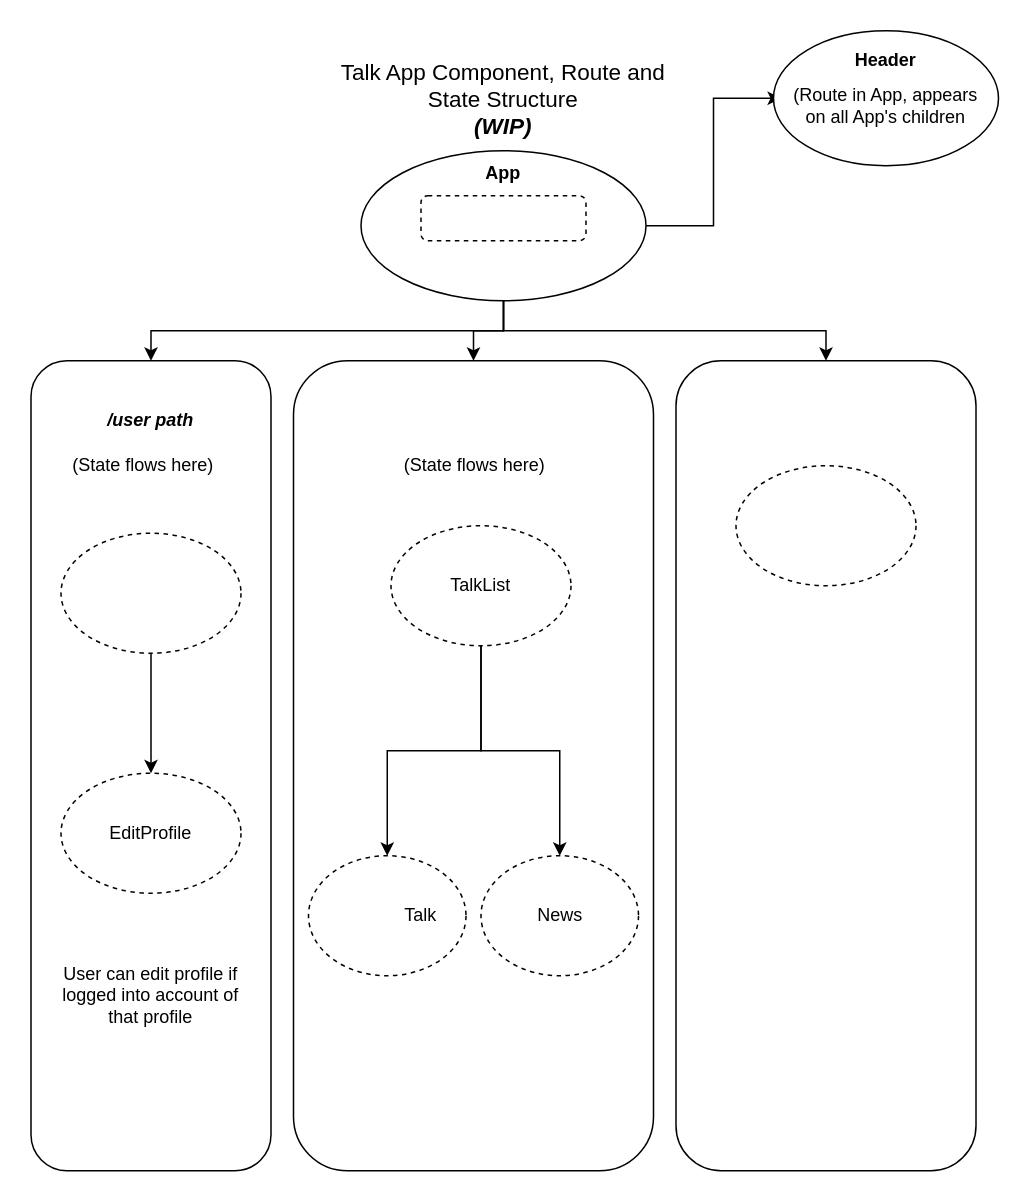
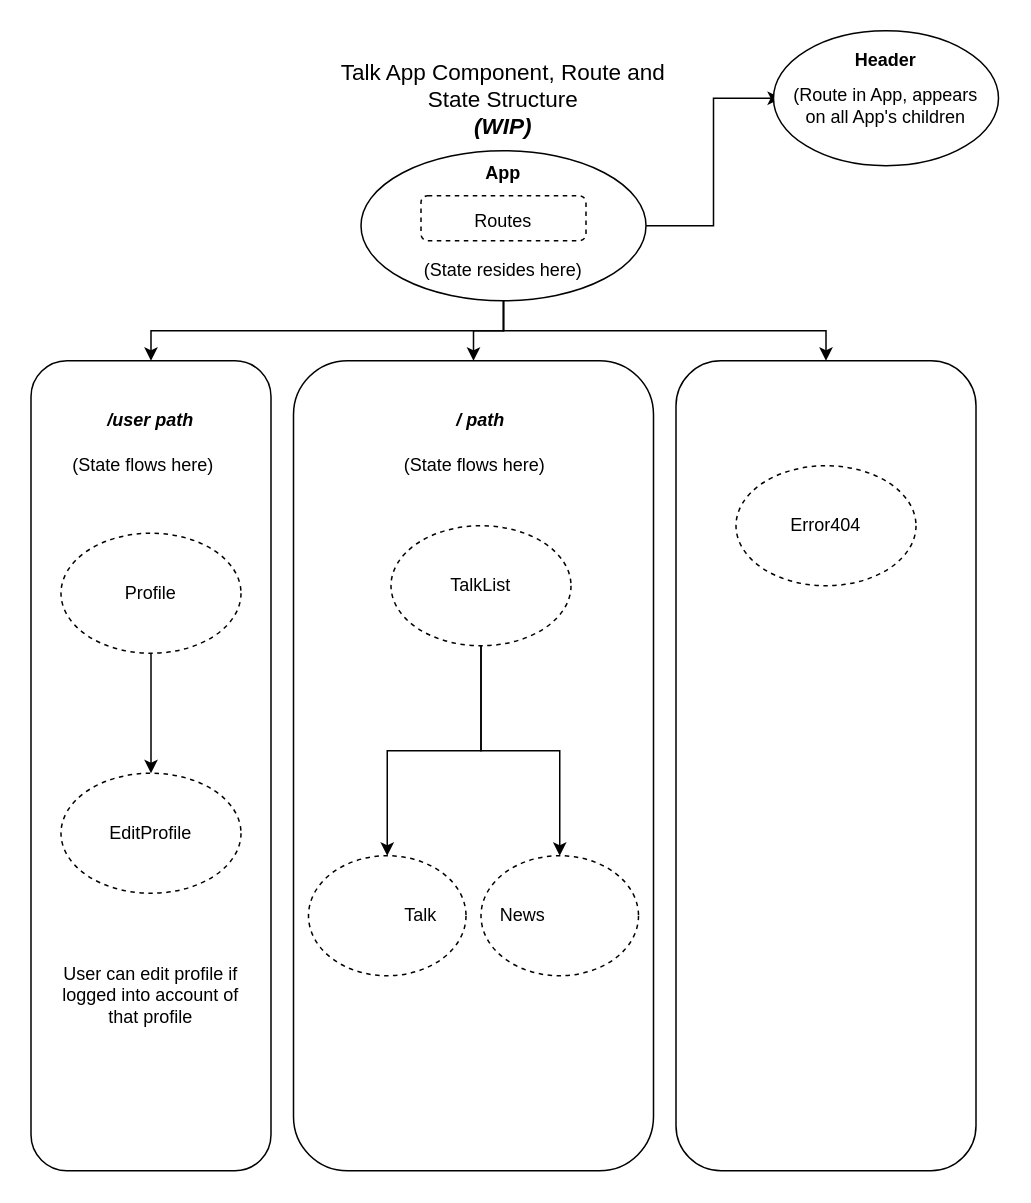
node "Routes": added
node "(State resides here)": added
node "/ path": added
node "Error404": added
node "Profile": added
node "News": moved (560, 916) -> (522, 916)
